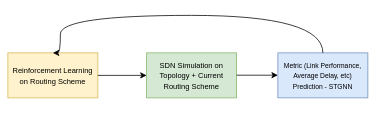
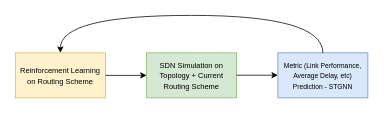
node "Reinforcement Learning on Routing Scheme": moved (53, 75) -> (60, 75)
